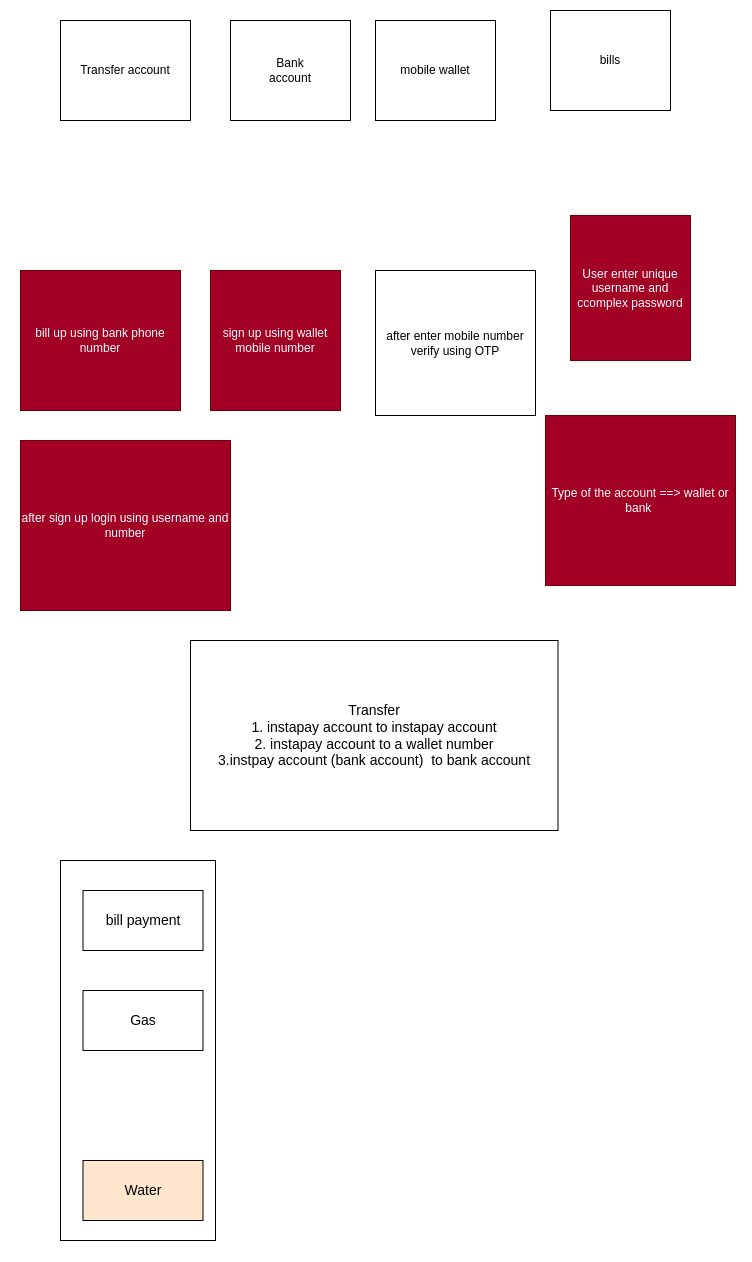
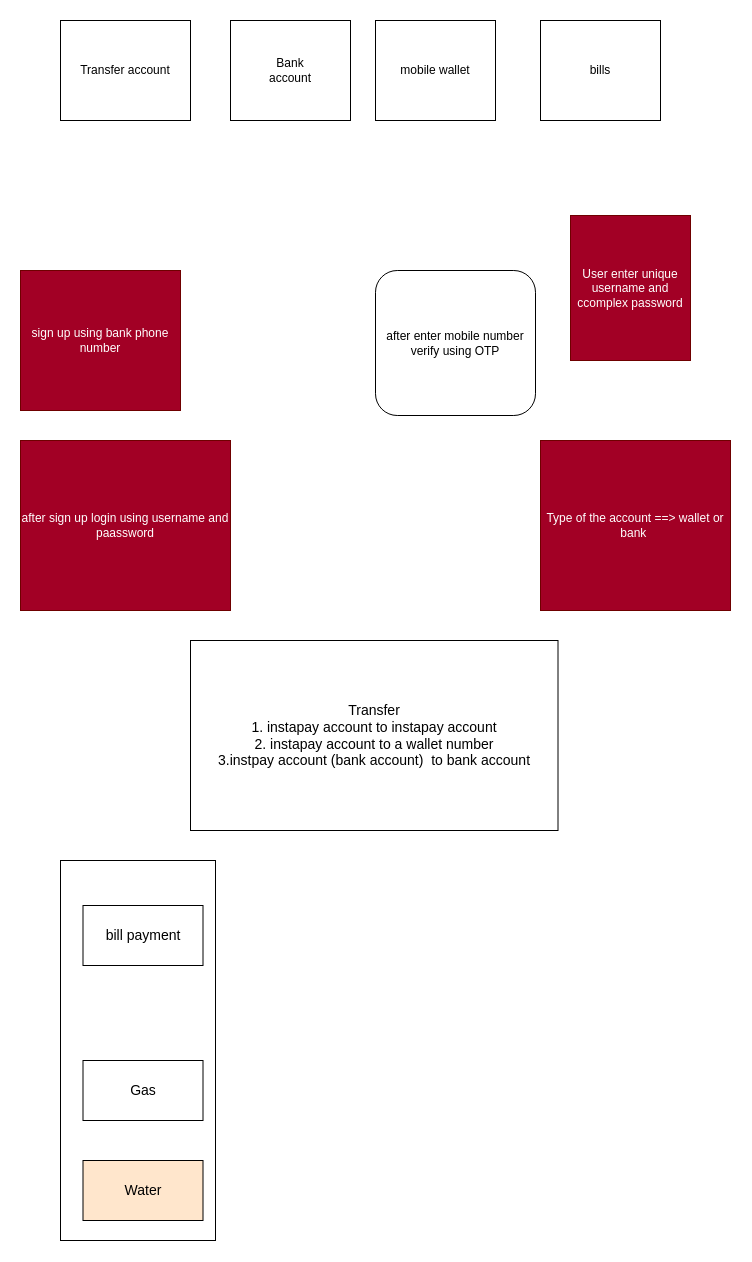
node "bills": moved (611, 61) -> (601, 71)
node "bill up using bank phone number": label "bill up using bank phone number" -> "sign up using bank phone number"
node "sign up using wallet mobile number": removed
node "after enter mobile number verify using OTP": shape rectangle -> rounded rectangle
node "Type of the account ==> wallet or bank": moved (641, 501) -> (636, 526)
node "after sign up login using username and number": label "after sign up login using username and number" -> "after sign up login using username and paassword"
node "bill payment": moved (143, 921) -> (143, 936)
node "Gas": moved (143, 1021) -> (143, 1091)
